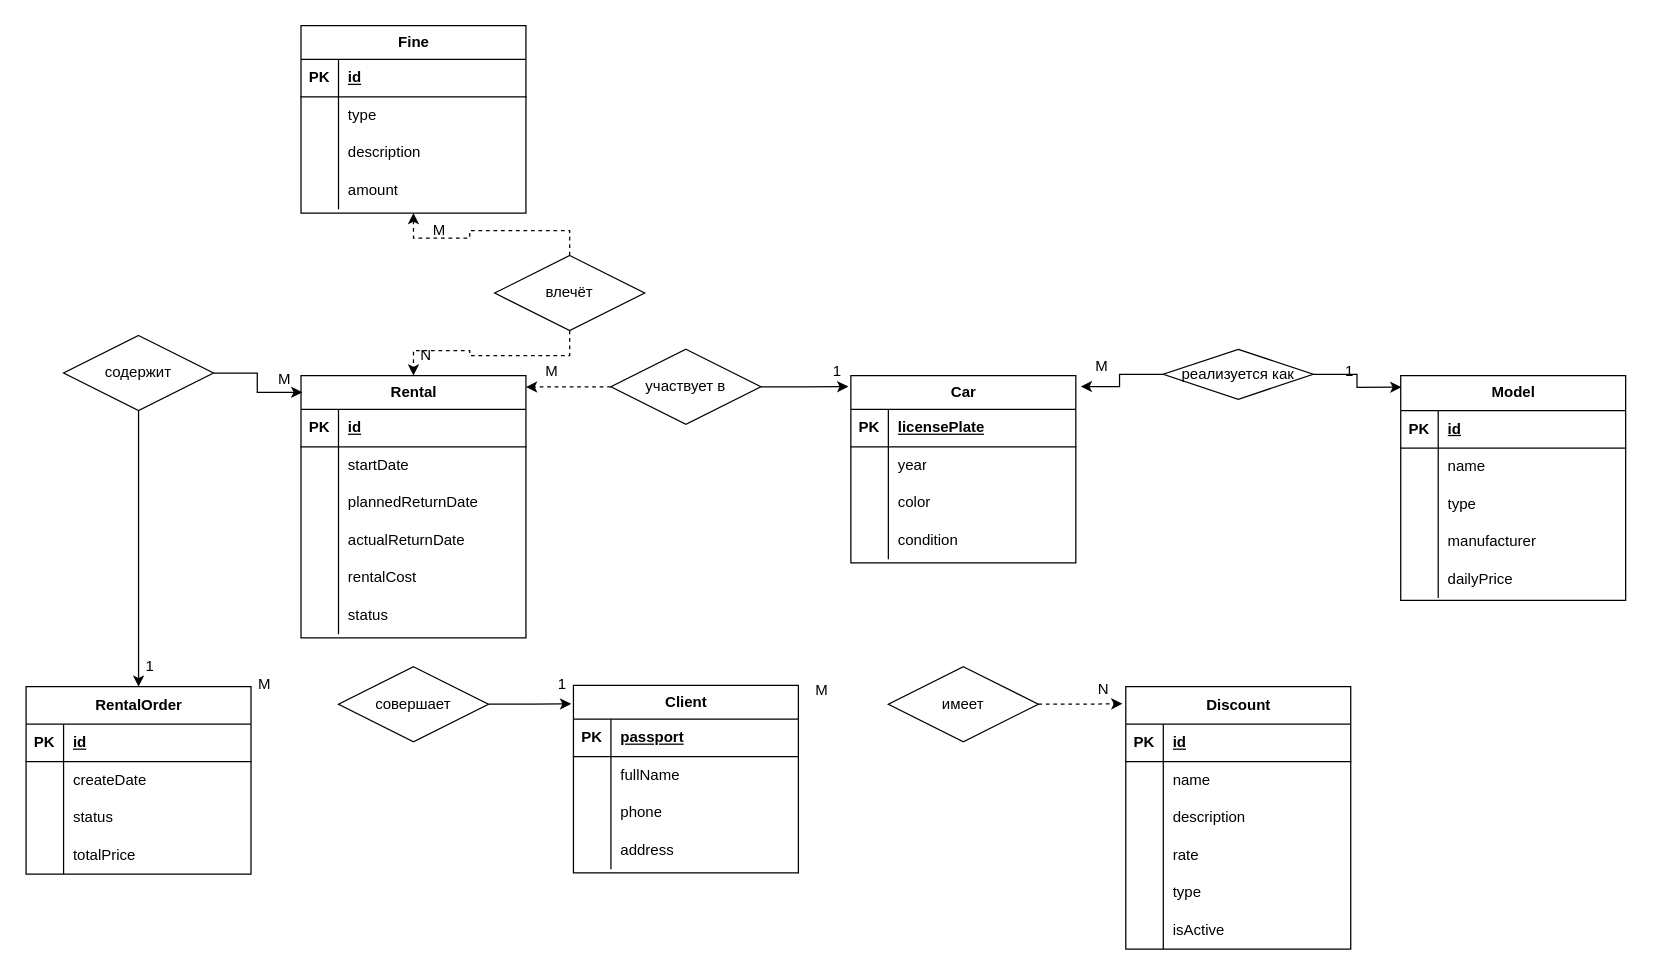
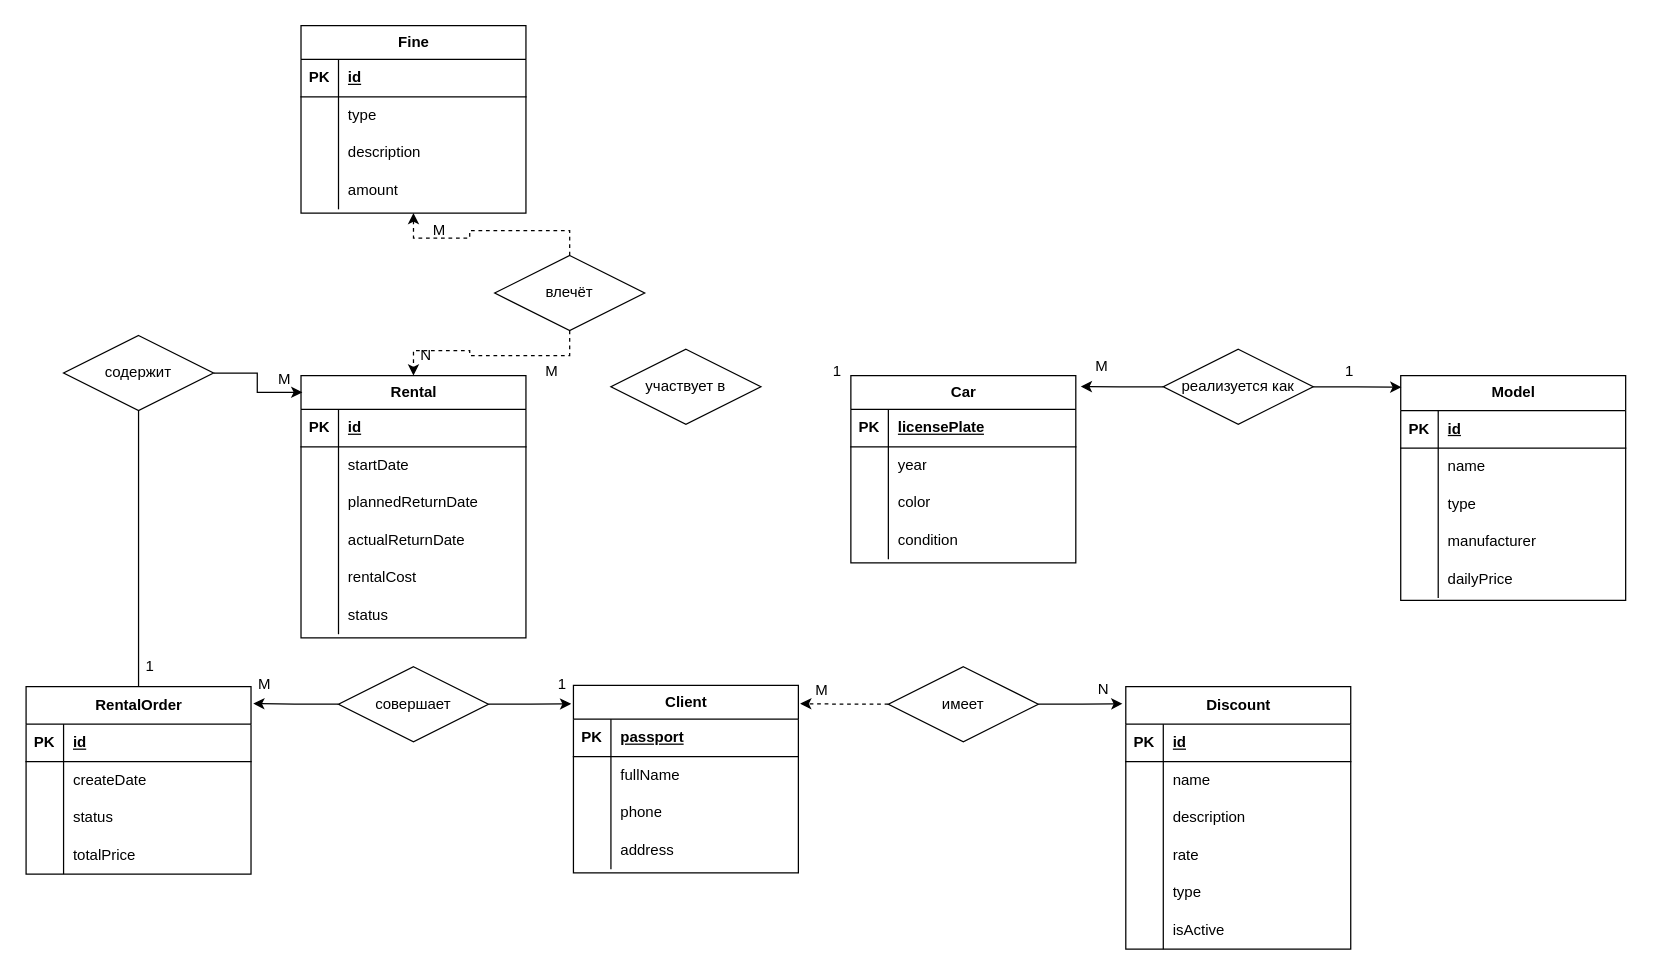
node "реализуется как": size 150x50 -> 150x75
edge "участвует в" -> "Rental": removed
edge "участвует в" -> "Car": removed
edge "cодержит" -> "RentalOrder": arrowhead classic -> none
edge "cовершает" -> "RentalOrder": added
edge "имеет" -> "Client": added
edge "имеет" -> "Discount": style dashed -> solid
